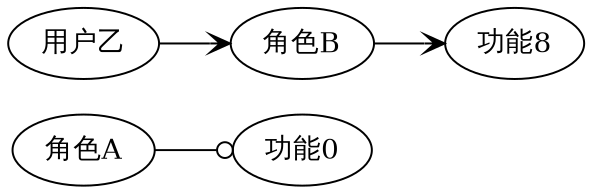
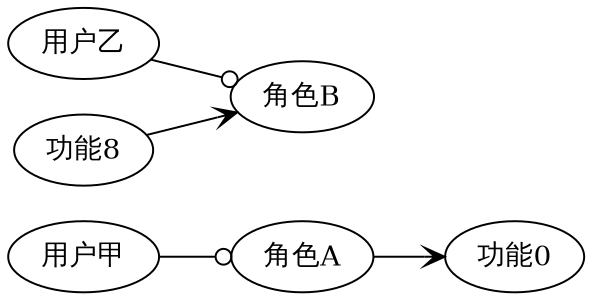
edge "用户乙" -> "角色B": arrowhead vee -> odot
edge "角色B" -> "功能8": reversed
edge "角色A" -> "功能0": arrowhead odot -> vee
node "用户甲": added
